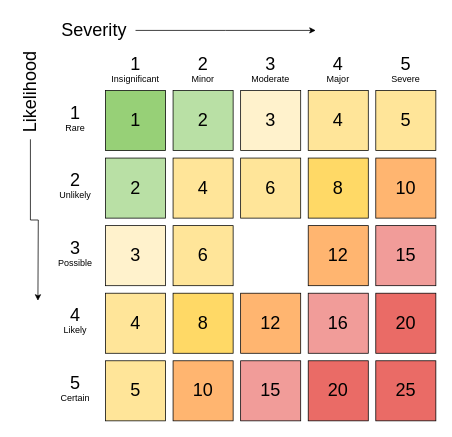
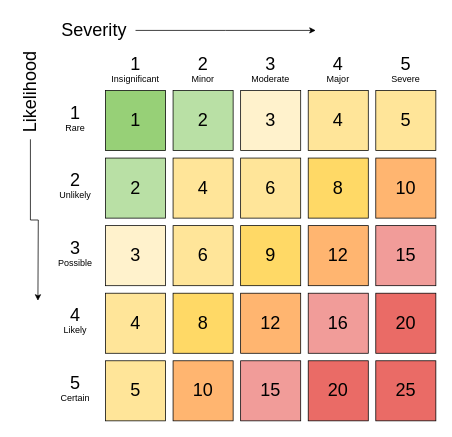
node "9": added
